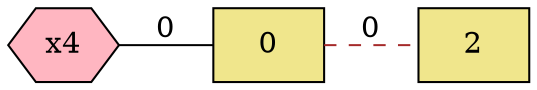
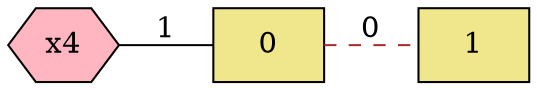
edge "x4" -- "0": label "0" -> "1"
node "2": label "2" -> "1"
